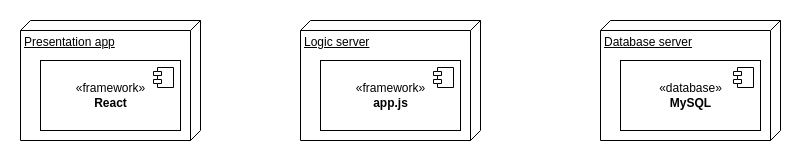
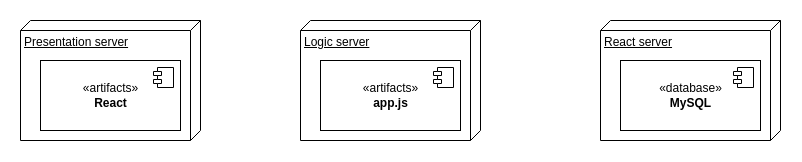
node "Presentation app": label "Presentation app" -> "Presentation server"
node "Database server": label "Database server" -> "React server"
node "«framework» React": label "«framework» React" -> "«artifacts» React"
node "«framework» app.js": label "«framework» app.js" -> "«artifacts» app.js"
